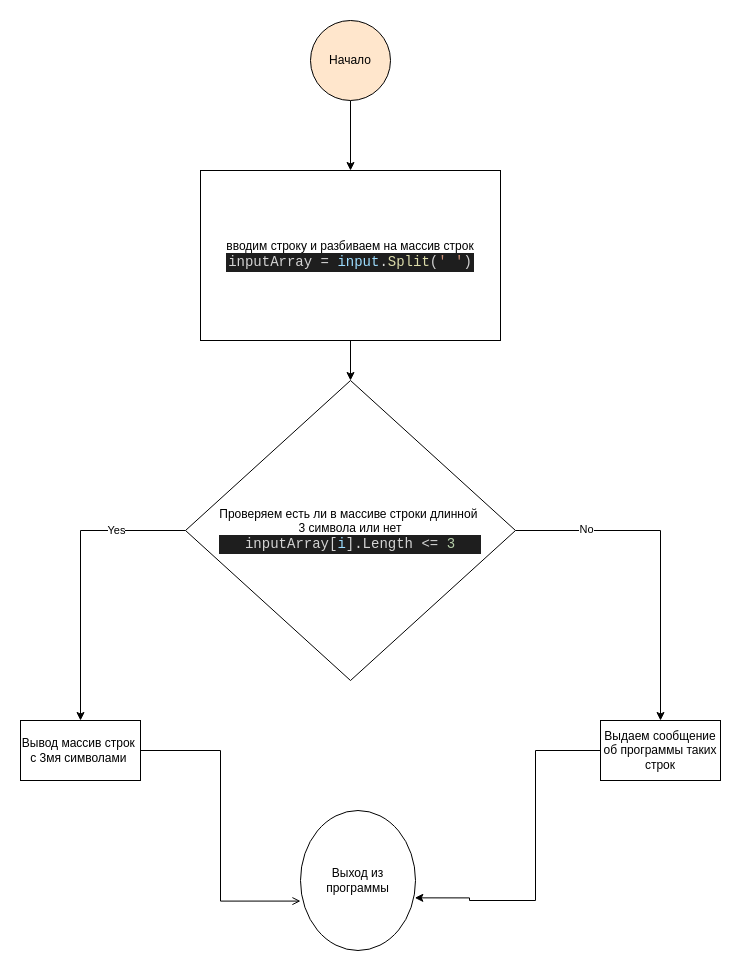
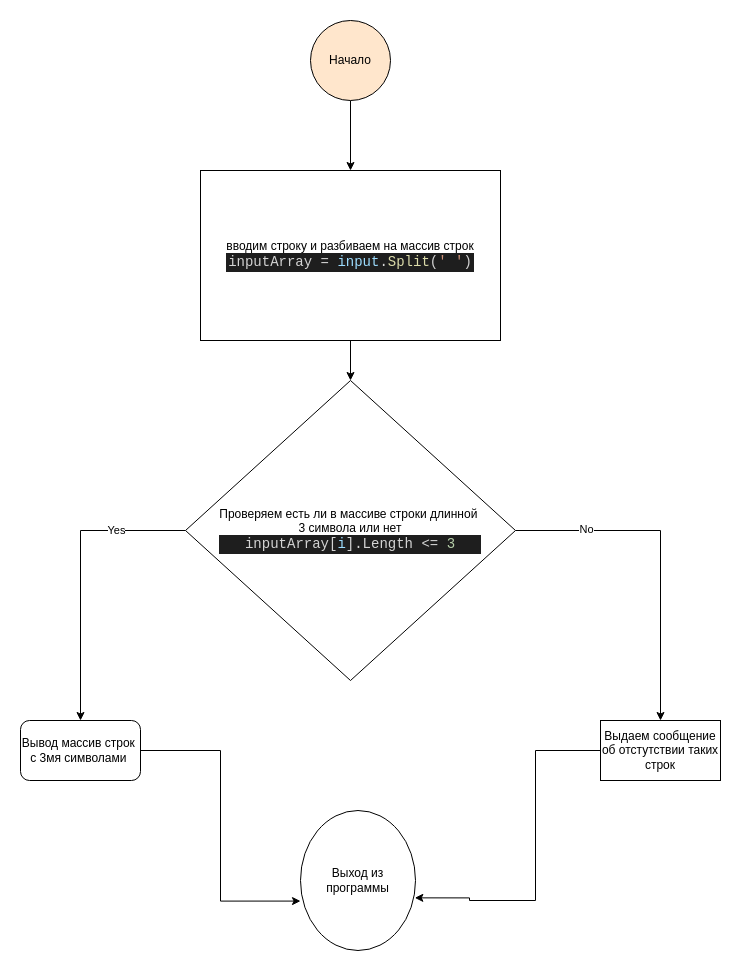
node "Вывод массив строк с 3мя символами": shape rectangle -> rounded rectangle
node "Выдаем сообщение об программы таких строк": label "Выдаем сообщение об программы таких строк" -> "Выдаем сообщение об отстутствии таких строк"
edge "Вывод массив строк с 3мя символами" -> "Выход из программы": arrowhead open -> classic
